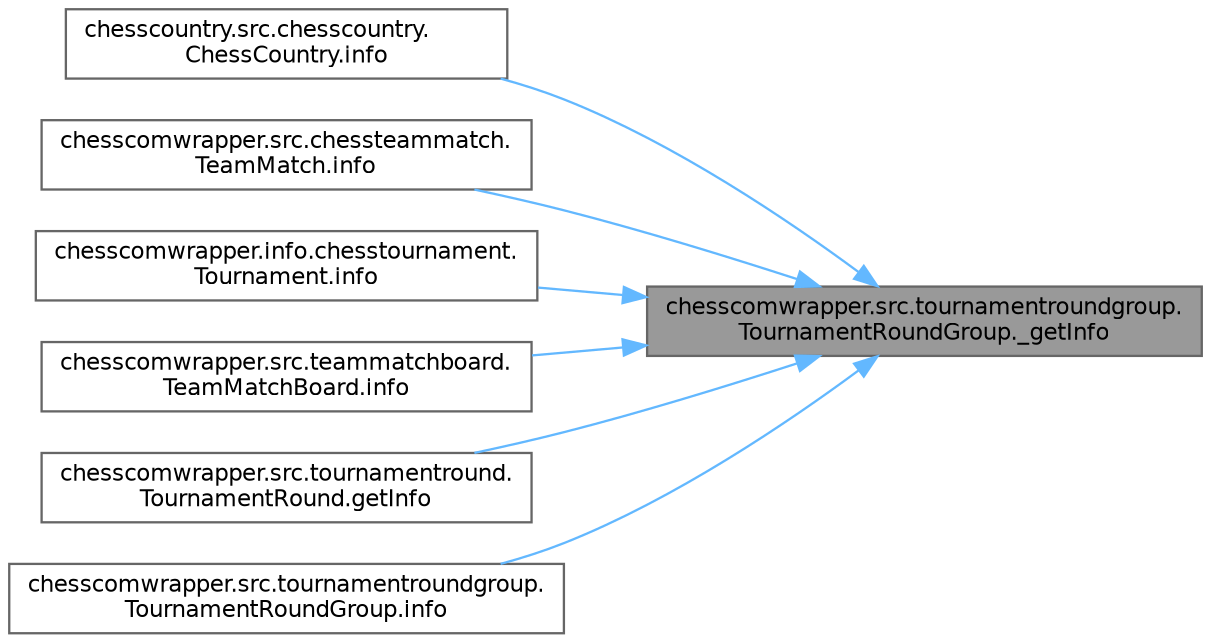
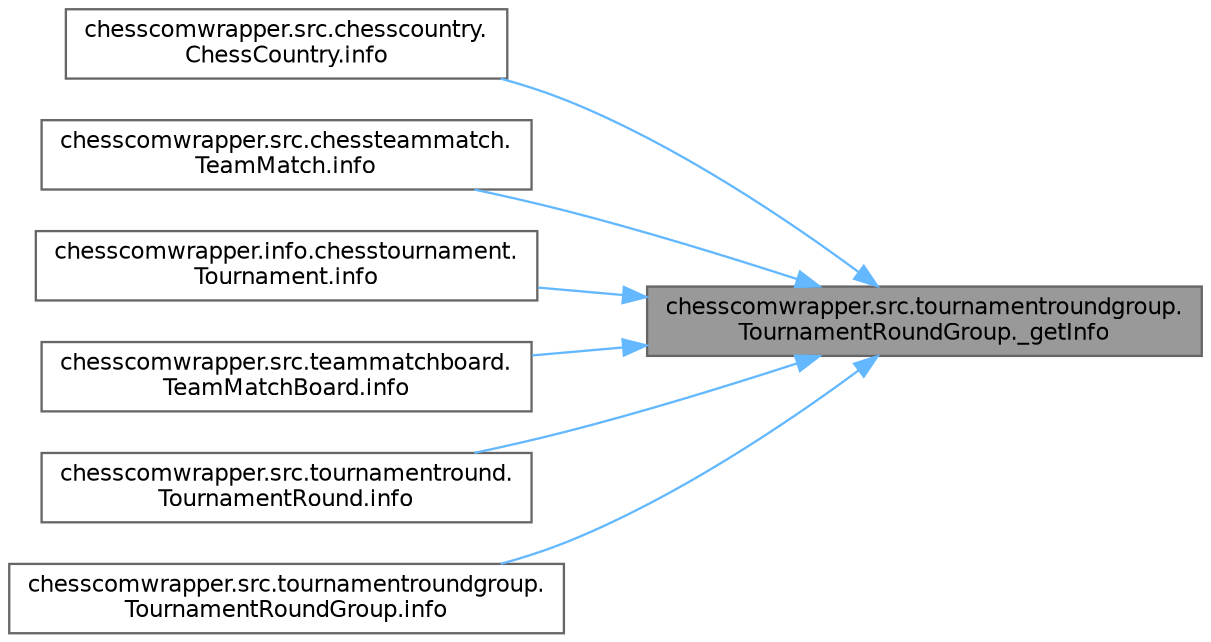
node "chesscountry.src.chesscountry. ChessCountry.info": label "chesscountry.src.chesscountry. ChessCountry.info" -> "chesscomwrapper.src.chesscountry. ChessCountry.info"
node "chesscomwrapper.src.tournamentround. TournamentRound.getInfo": label "chesscomwrapper.src.tournamentround. TournamentRound.getInfo" -> "chesscomwrapper.src.tournamentround. TournamentRound.info"
